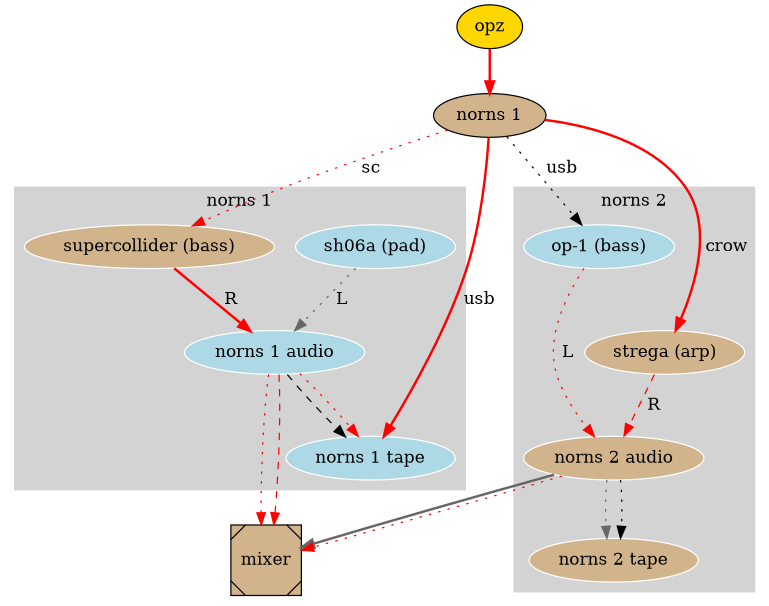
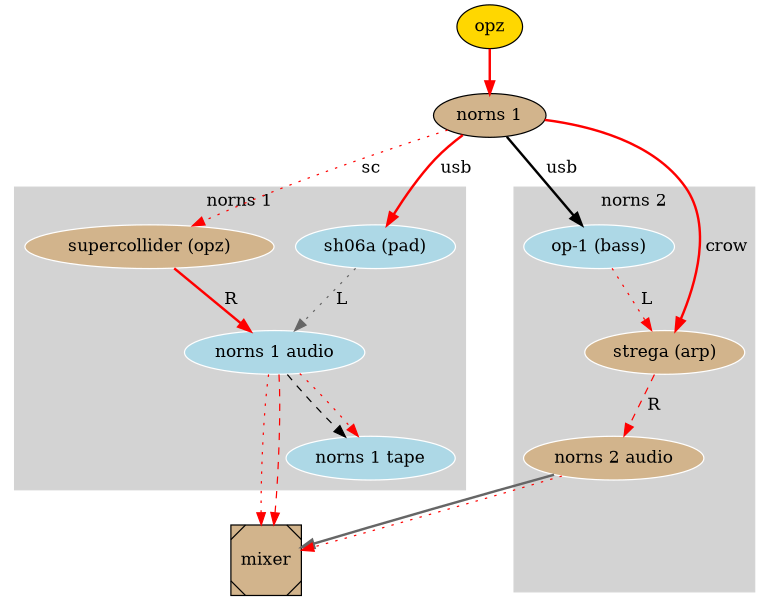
edge "norns 1" -> "op-1 (bass)": style dotted -> bold
node "supercollider (bass)": label "supercollider (bass)" -> "supercollider (opz)"
edge "norns 1" -> "norns 1 tape": now "norns 1" -> "sh06a (pad)"
edge "op-1 (bass)" -> "norns 2 audio": now "op-1 (bass)" -> "strega (arp)"
node "norns 2 tape": removed
